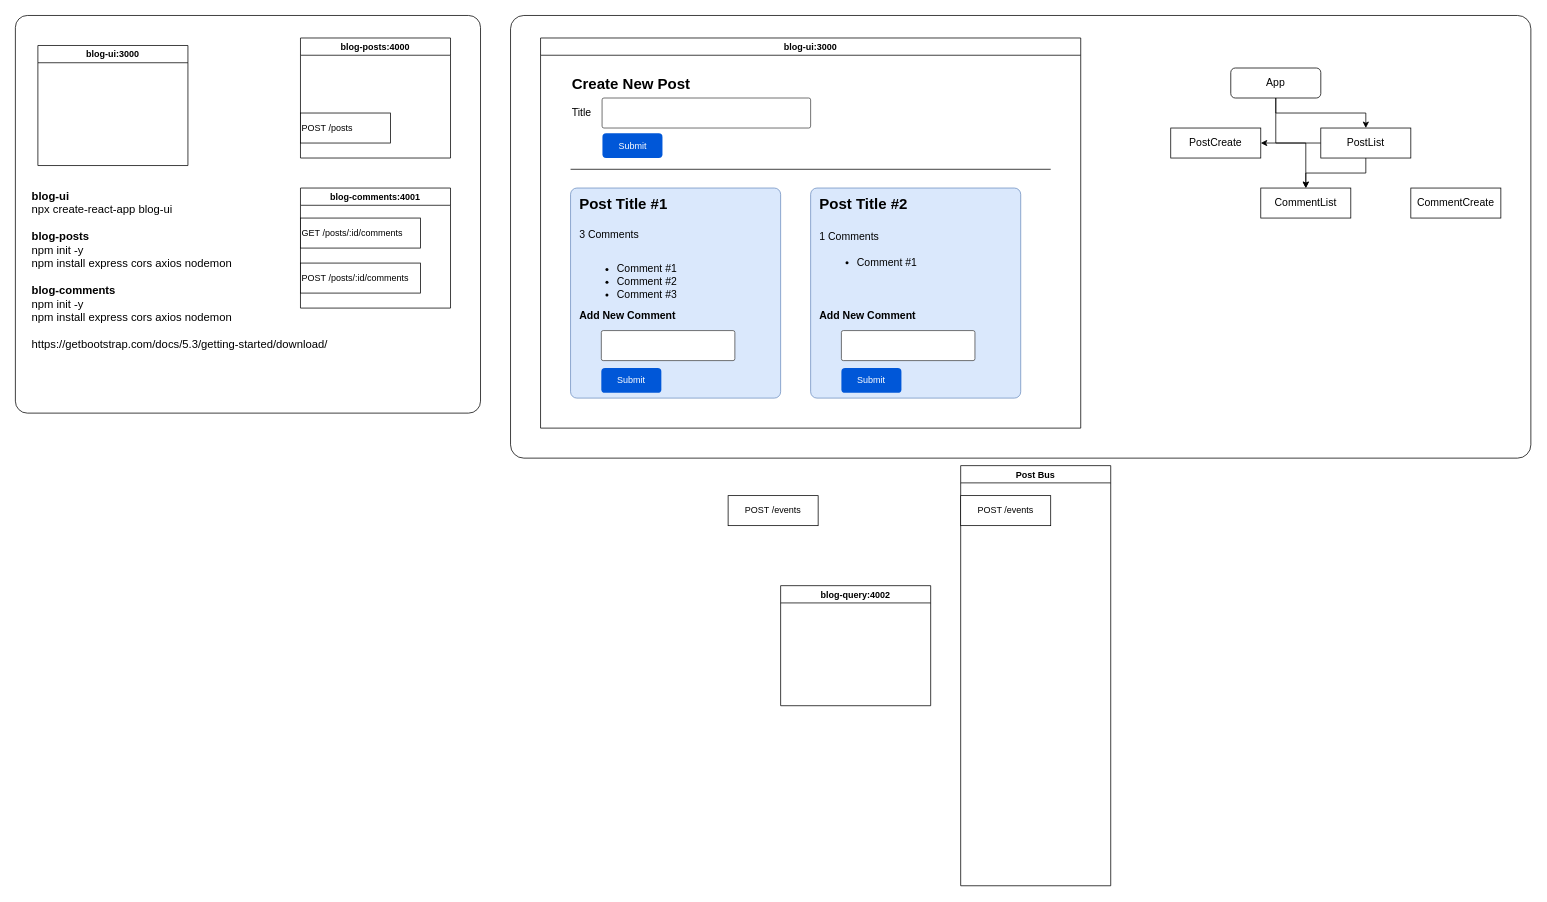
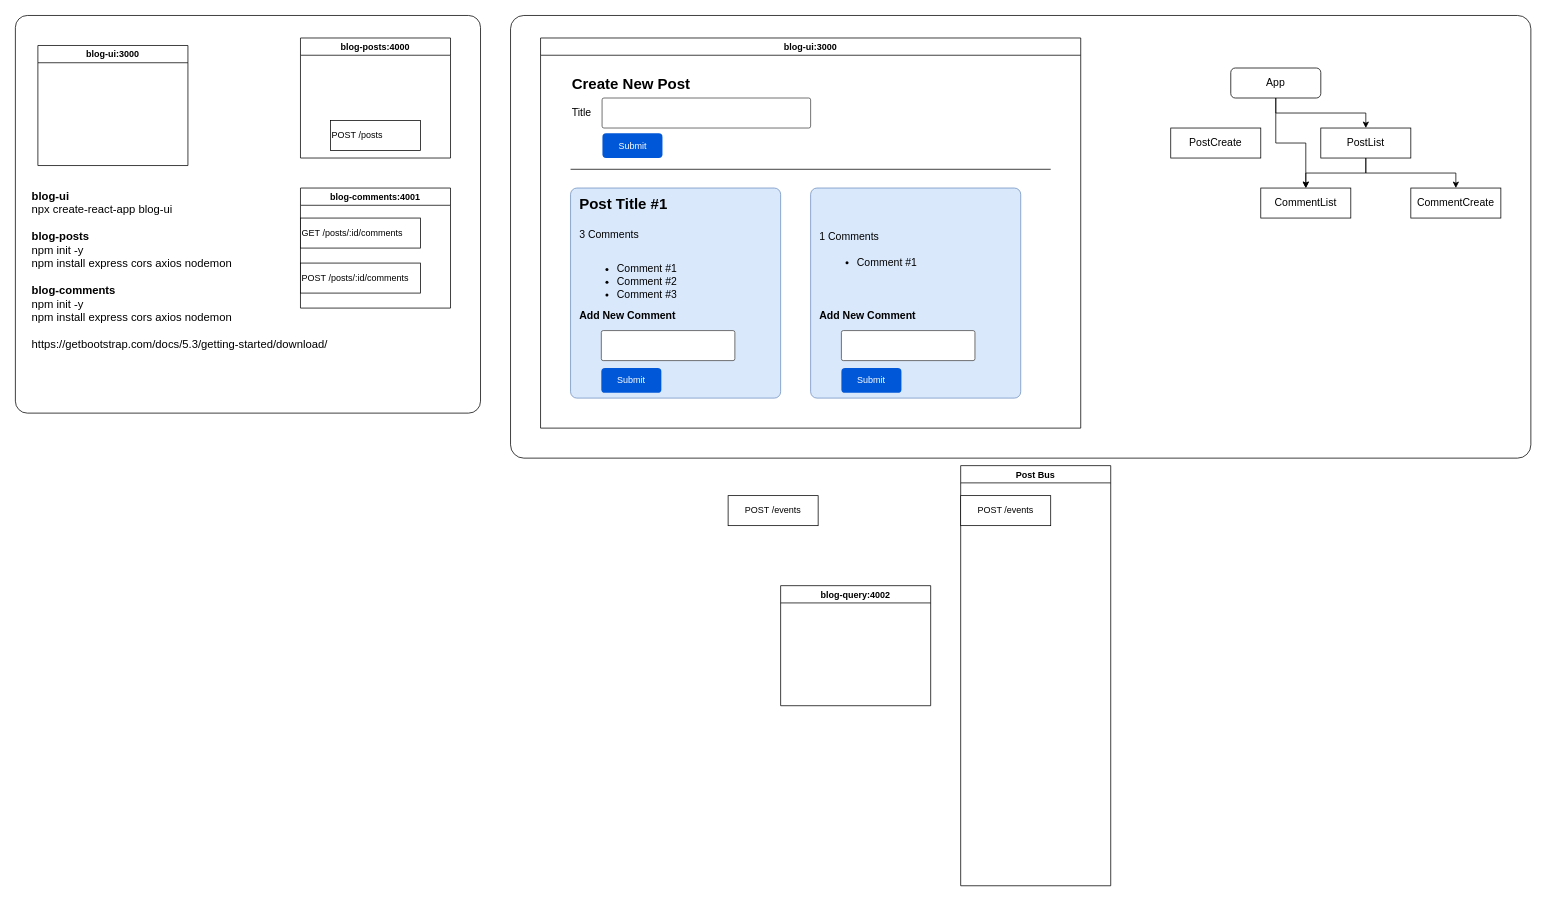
node "POST /posts": moved (345, 128) -> (375, 135)
edge "PostList" -> "PostCreate": now "PostList" -> "CommentCreate"
node "Post Title #2": removed
